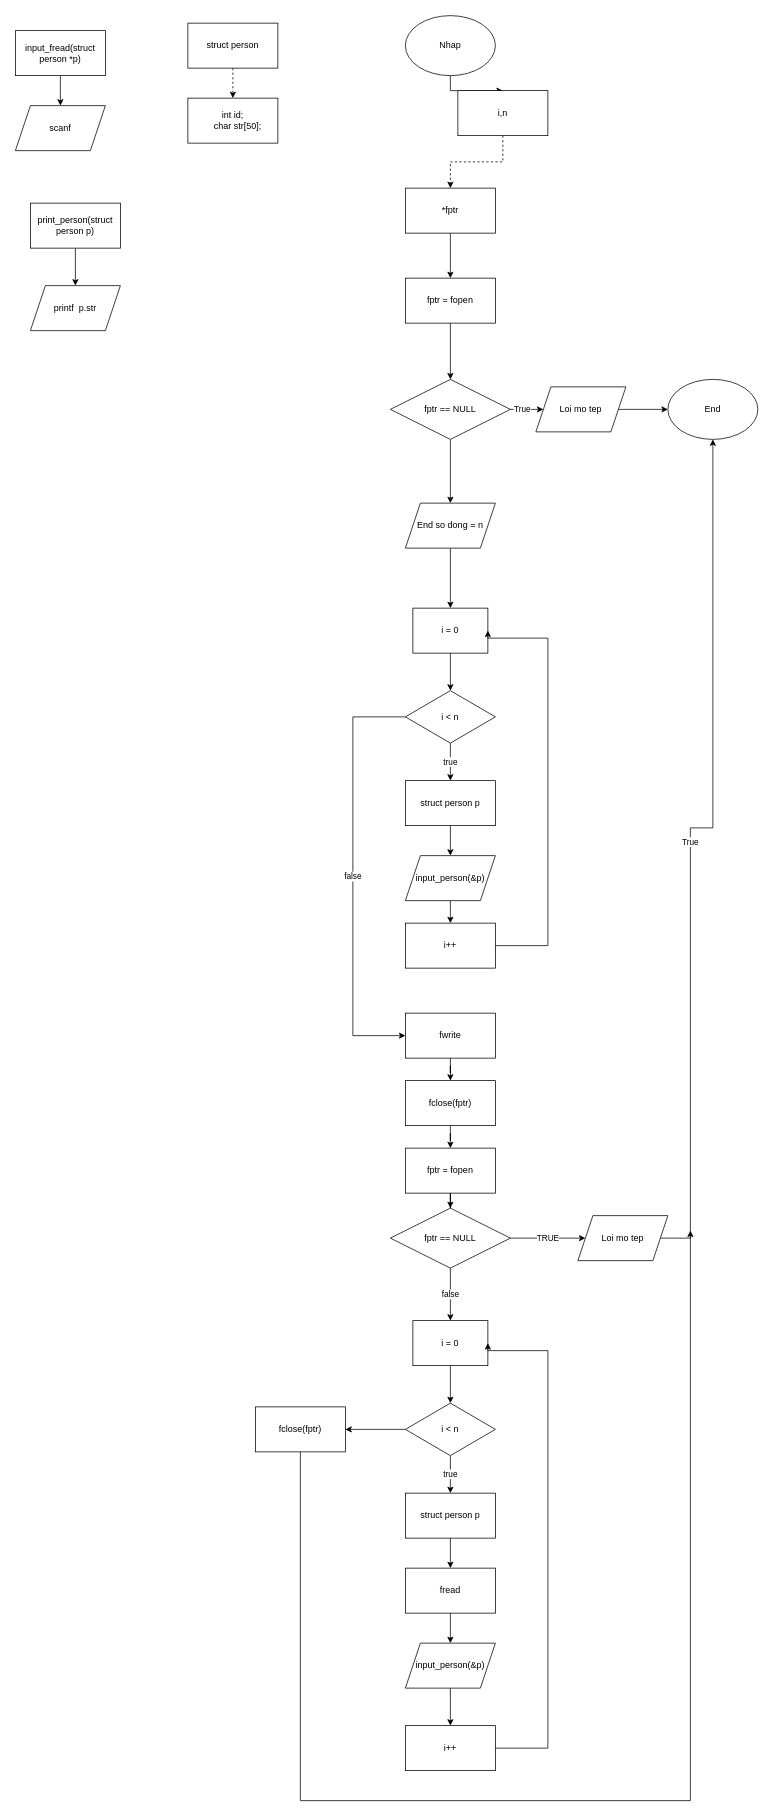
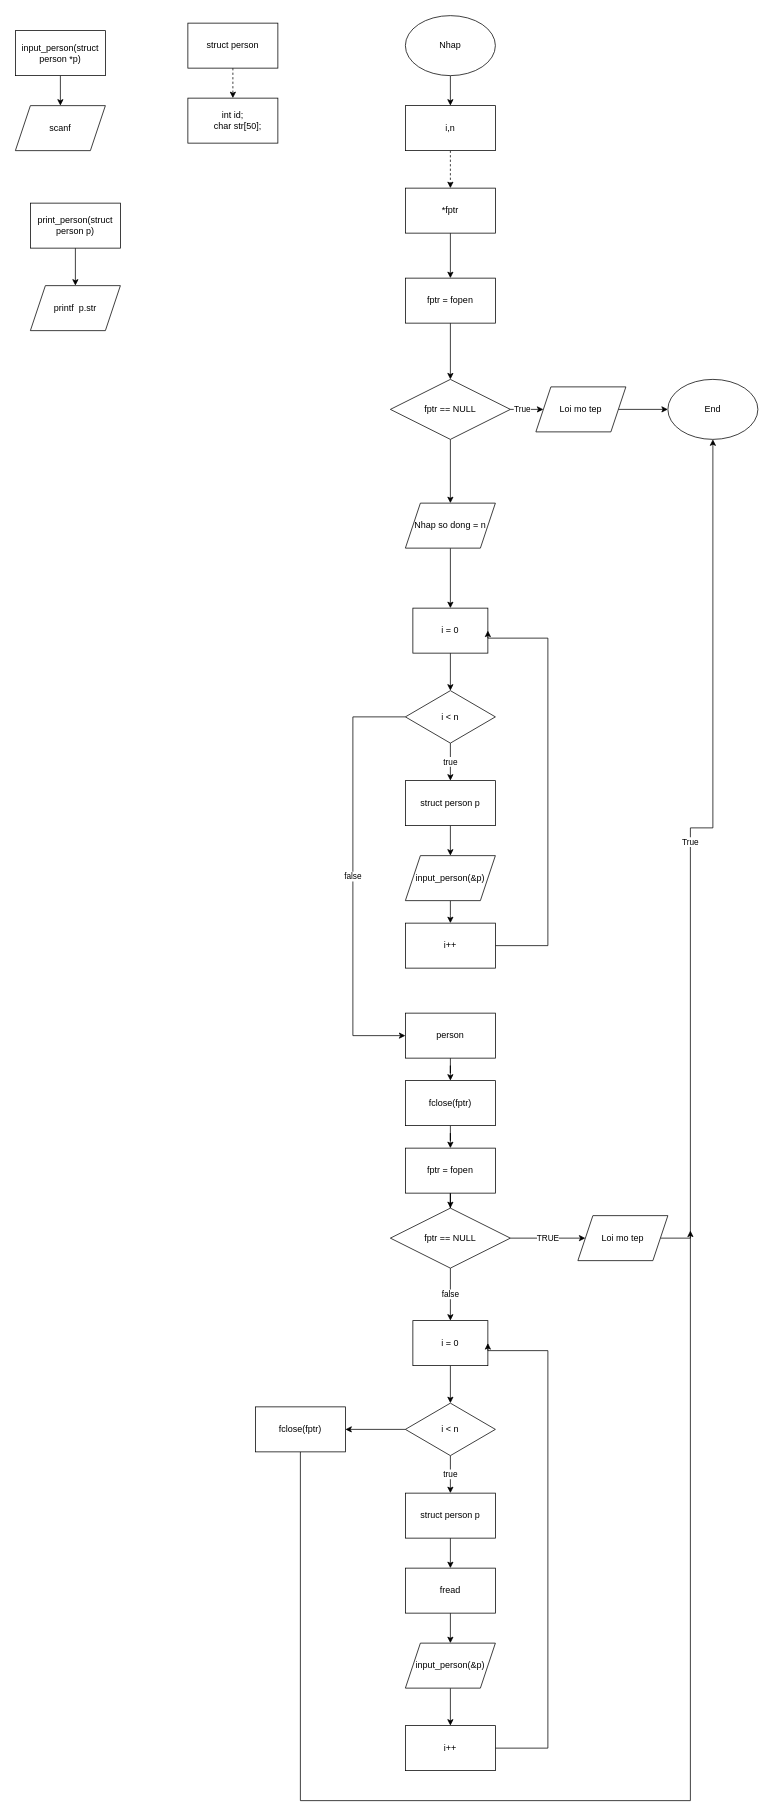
node "input_fread(struct person *p)": label "input_fread(struct person *p)" -> "input_person(struct person *p)"
node "i,n": moved (503, 113) -> (450, 128)
node "End so dong = n": label "End so dong = n" -> "Nhap so dong = n"
node "fwrite": label "fwrite" -> "person"
